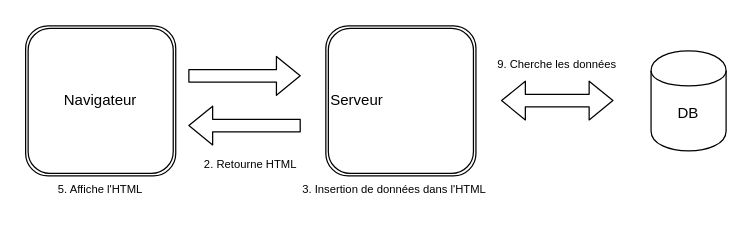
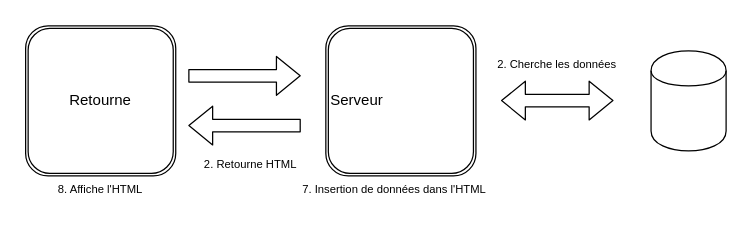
node "9. Cherche les données": label "9. Cherche les données" -> "2. Cherche les données"
node "Navigateur": label "Navigateur" -> "Retourne"
node "DB": removed
node "5. Affiche l'HTML": label "5. Affiche l'HTML" -> "8. Affiche l'HTML"
node "3. Insertion de données dans l'HTML": label "3. Insertion de données dans l'HTML" -> "7. Insertion de données dans l'HTML"
